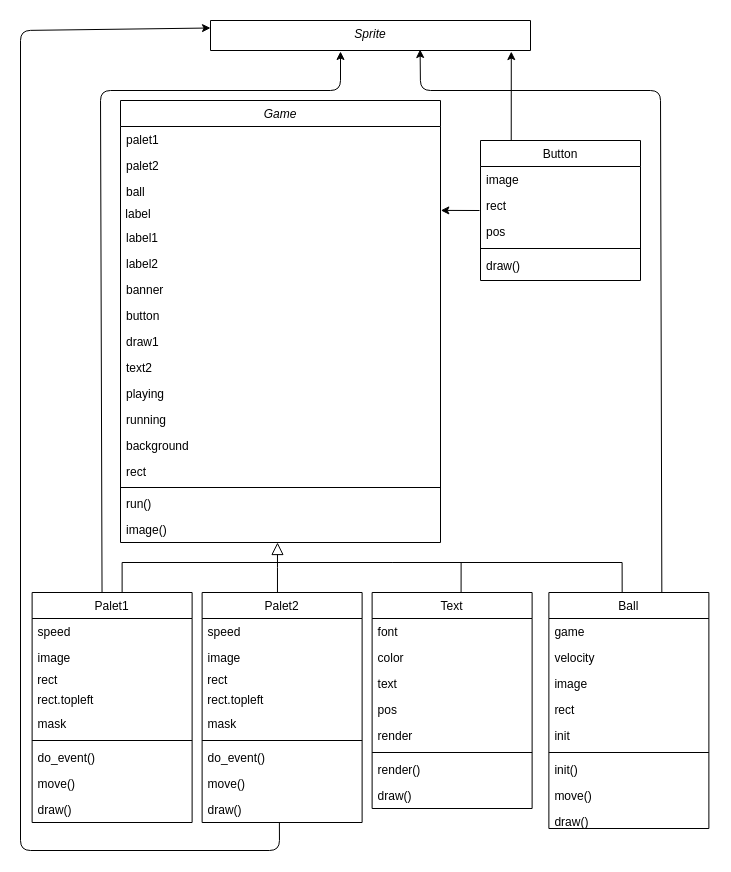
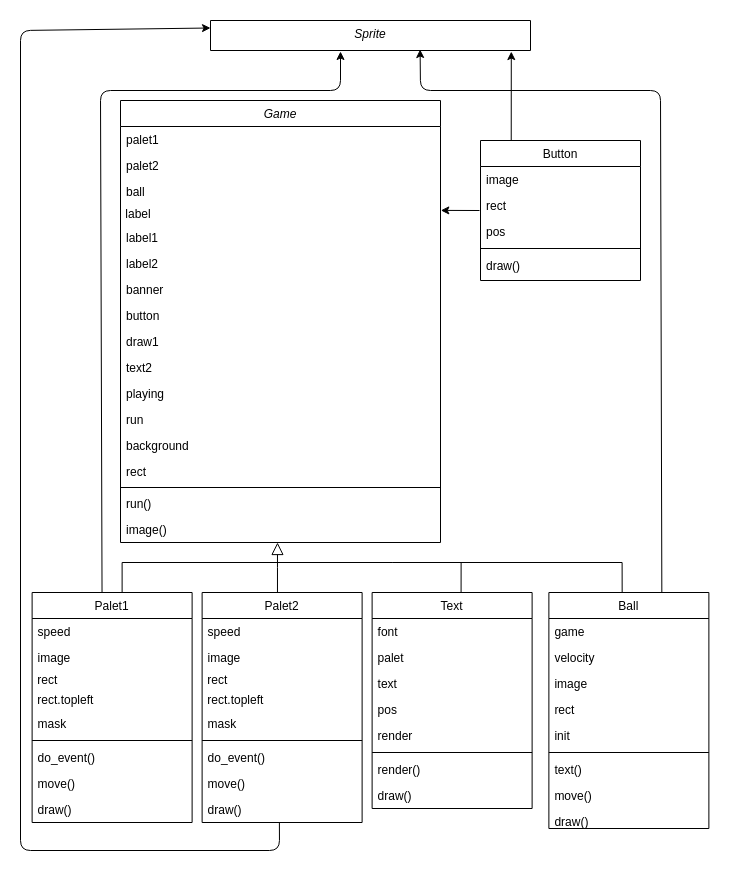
node "running": label "running" -> "run"
node "color": label "color" -> "palet"
node "init()": label "init()" -> "text()"
